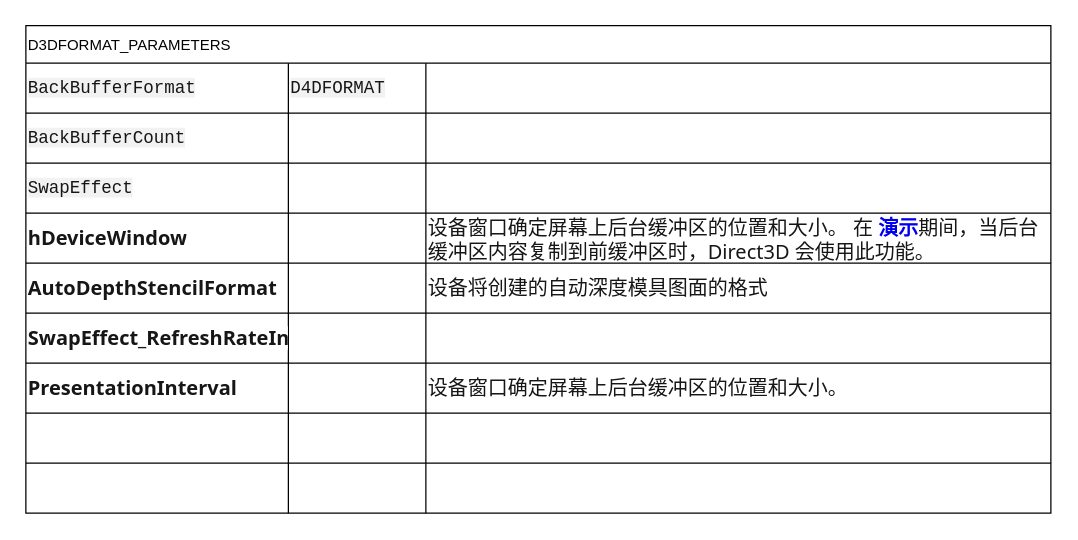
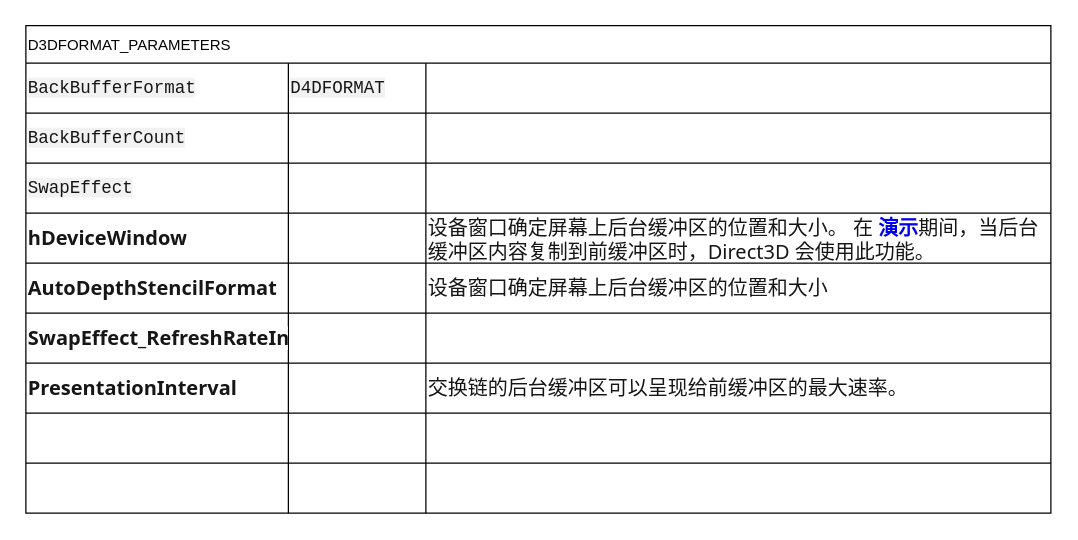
node "设备将创建的自动深度模具图面的格式": label "设备将创建的自动深度模具图面的格式" -> "设备窗口确定屏幕上后台缓冲区的位置和大小"
node "设备窗口确定屏幕上后台缓冲区的位置和大小。": label "设备窗口确定屏幕上后台缓冲区的位置和大小。" -> "交换链的后台缓冲区可以呈现给前缓冲区的最大速率。"
